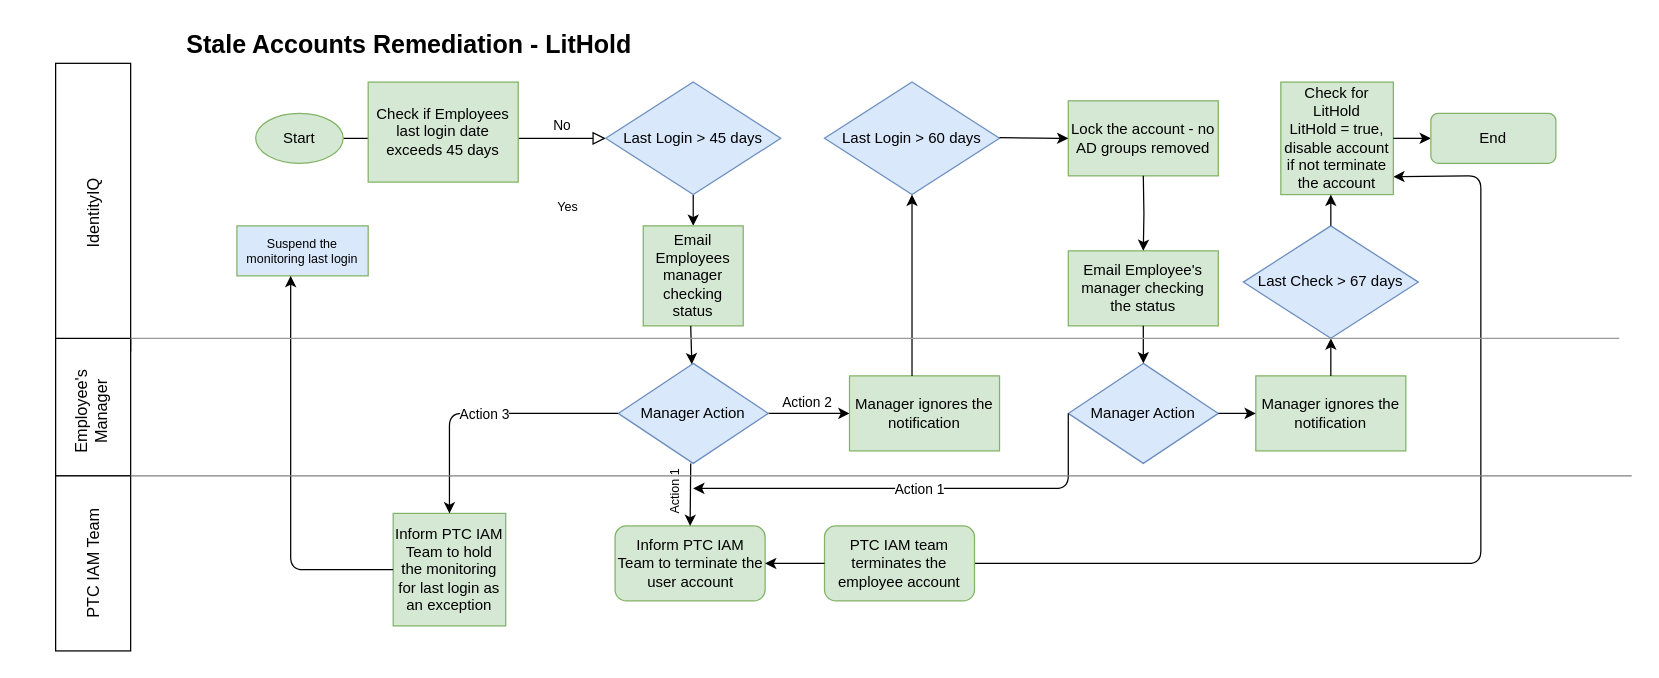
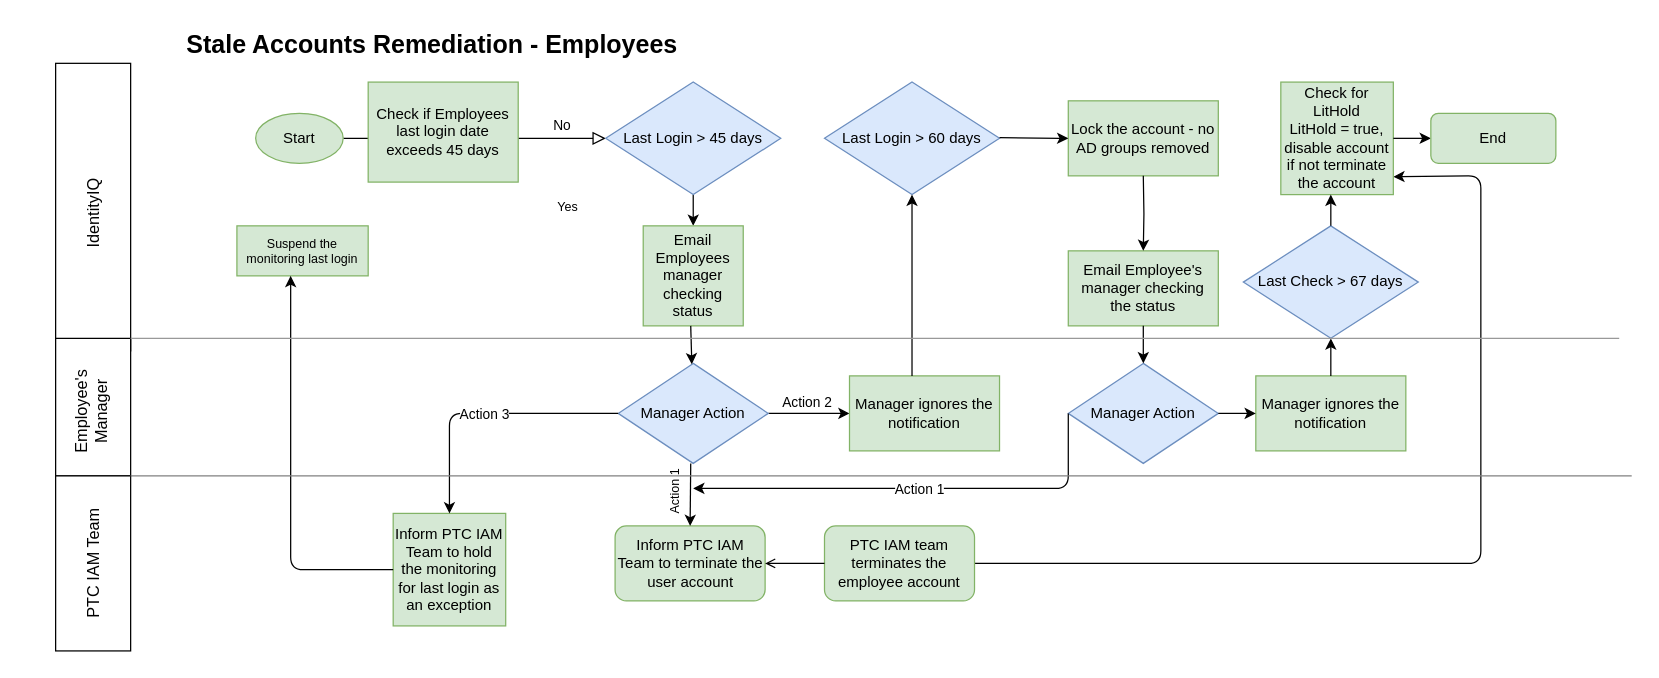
node "Stale Accounts Remediation - LitHold": label "Stale Accounts Remediation - LitHold" -> "Stale Accounts Remediation - Employees"
node "Suspend the monitoring last login": fillcolor #dae8fc -> #d5e8d4
edge "PTC IAM team terminates the employee account" -> "Inform PTC IAM Team to terminate the user account": arrowhead classic -> open
